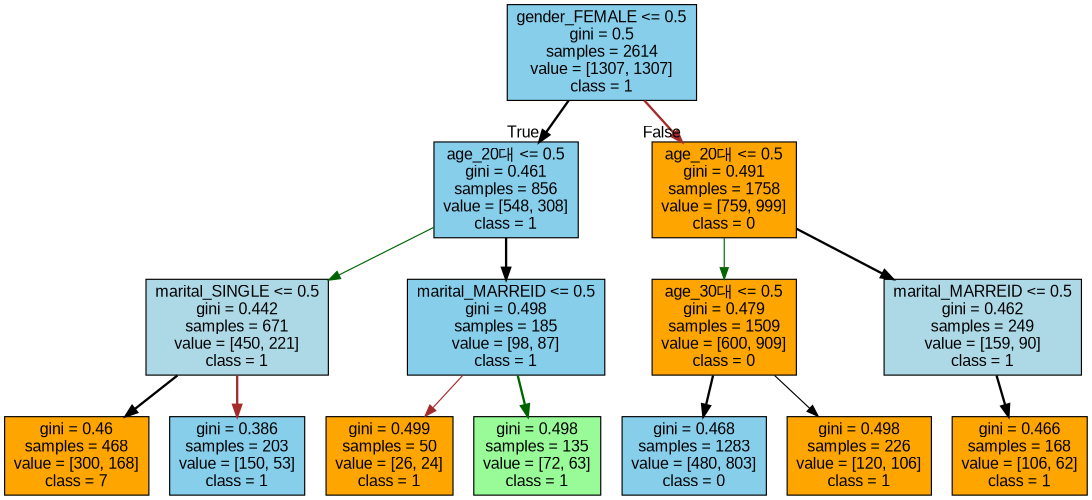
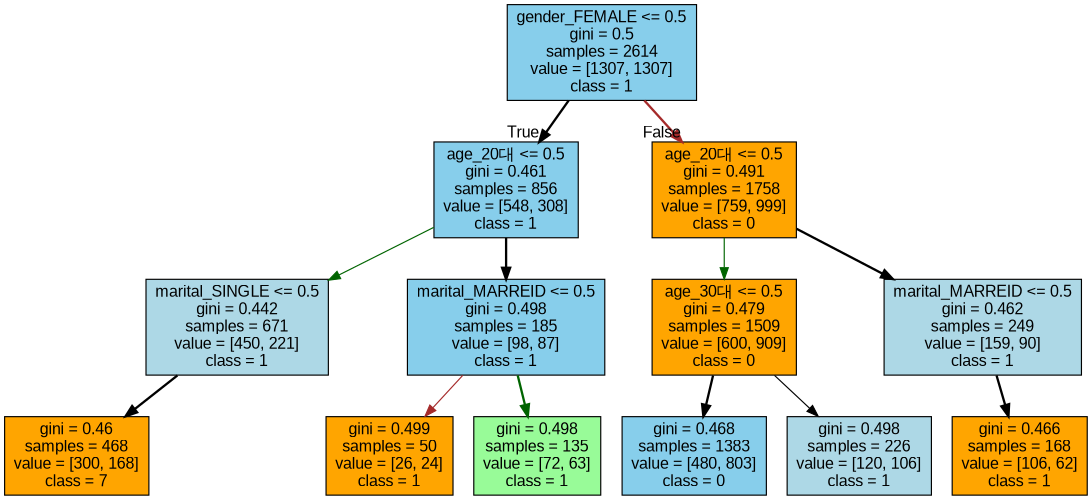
node "gini = 0.386 samples = 203 value = [150, 53] class = 1": removed
node "gini = 0.468 samples = 1283 value = [480, 803] class = 0": label "gini = 0.468 samples = 1283 value = [480, 803] class = 0" -> "gini = 0.468 samples = 1383 value = [480, 803] class = 0"
node "gini = 0.498 samples = 226 value = [120, 106] class = 1": fillcolor orange -> lightblue
